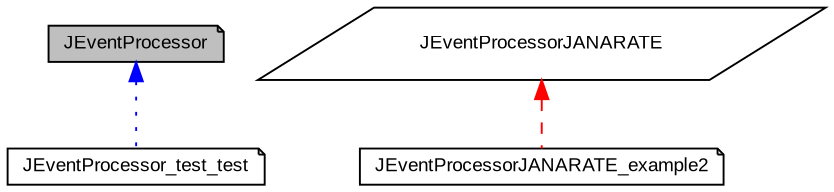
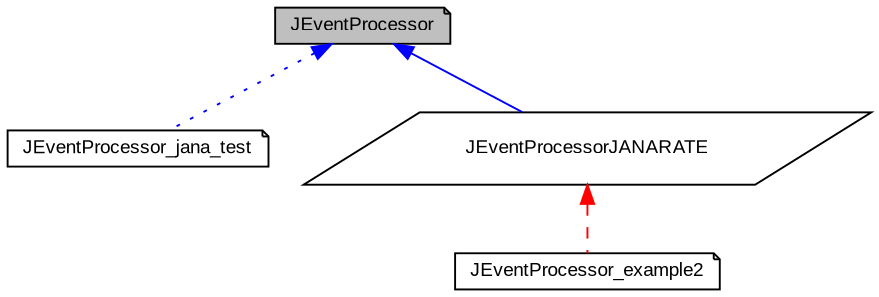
edge "JEventProcessorJANARATE" -> "JEventProcessor": added
node "JEventProcessor_test_test": label "JEventProcessor_test_test" -> "JEventProcessor_jana_test"
node "JEventProcessorJANARATE_example2": label "JEventProcessorJANARATE_example2" -> "JEventProcessor_example2"
